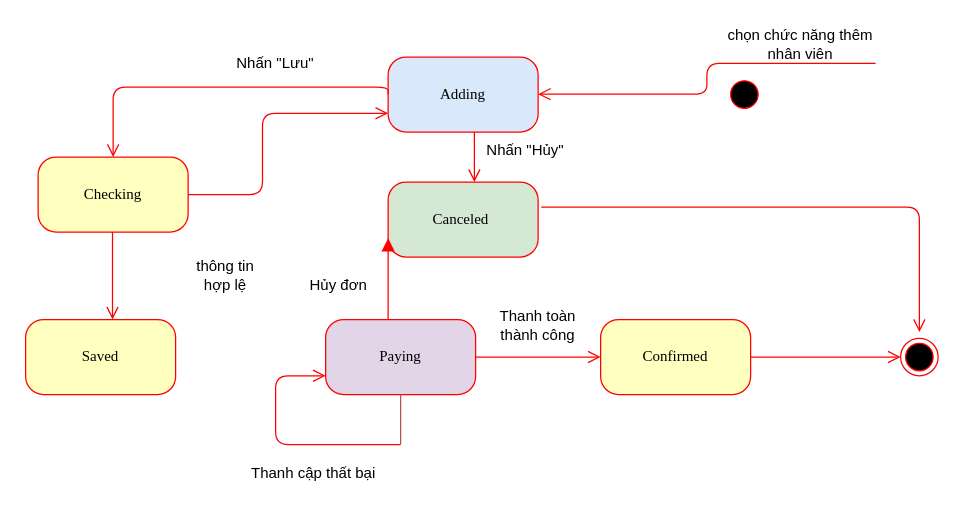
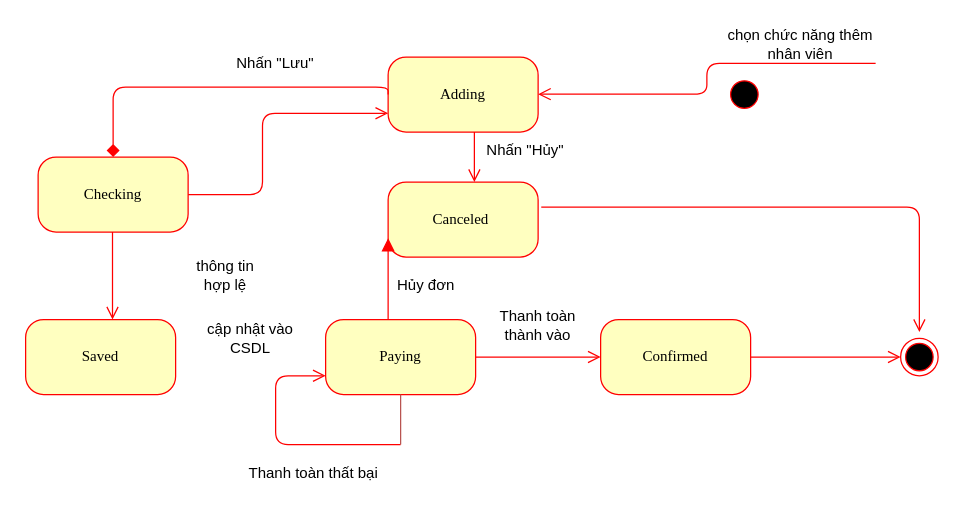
node "Adding": fillcolor #dae8fc -> #ffffc0
edge "Adding" -> "Checking": arrowhead open -> diamond
node "Canceled": fillcolor #d5e8d4 -> #ffffc0
node "Hủy đơn": moved (338, 286) -> (426, 286)
node "Thanh toàn thành công": label "Thanh toàn thành công" -> "Thanh toàn thành vào"
node "cập nhật vào CSDL": added
node "Paying": fillcolor #e1d5e7 -> #ffffc0
node "Thanh cập thất bại": label "Thanh cập thất bại" -> "Thanh toàn thất bại"
